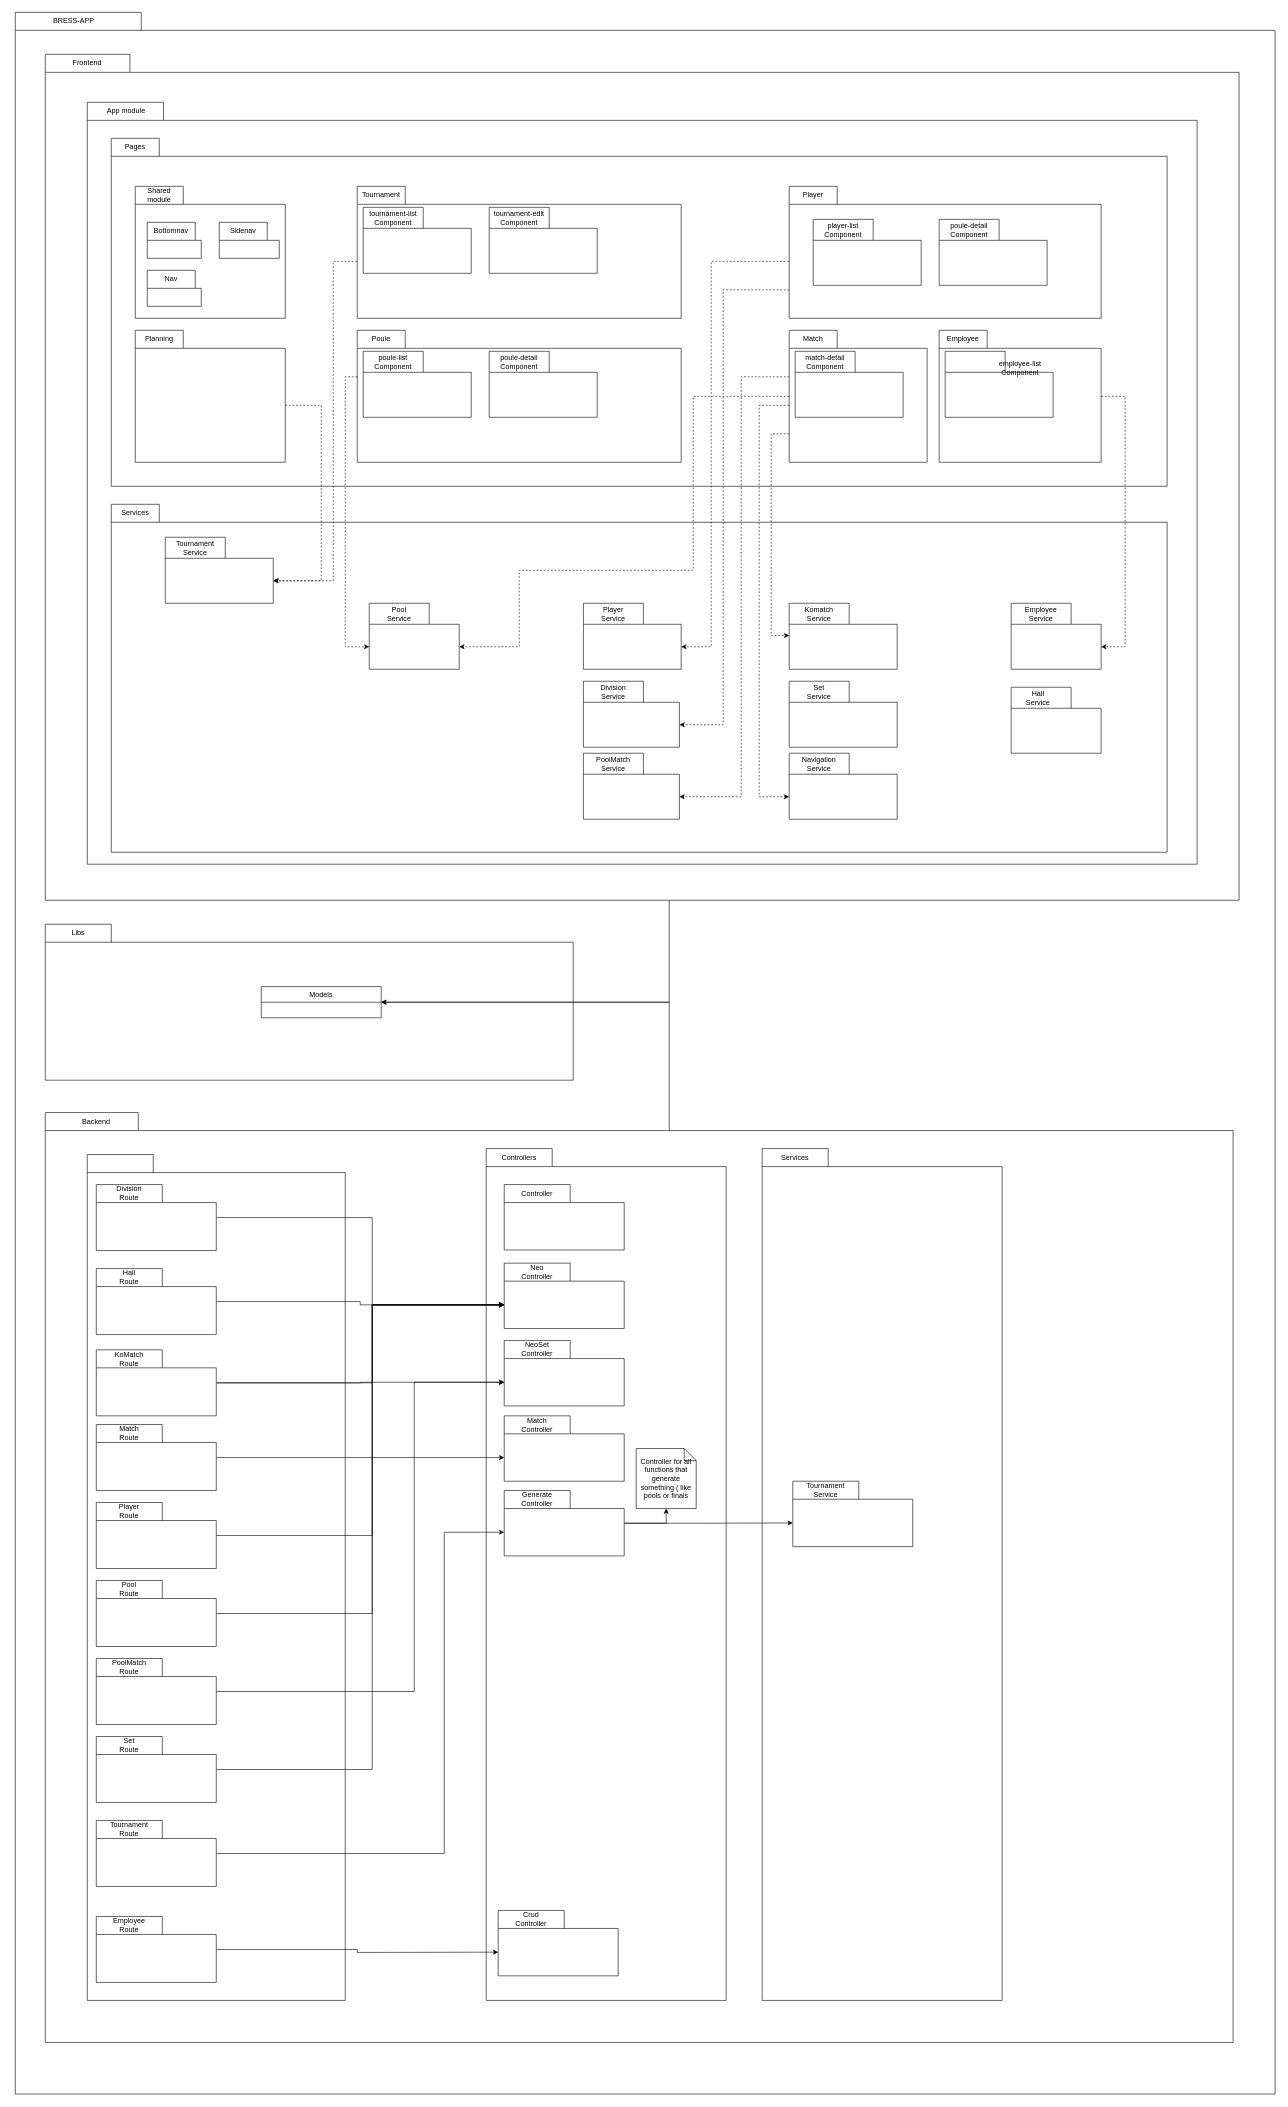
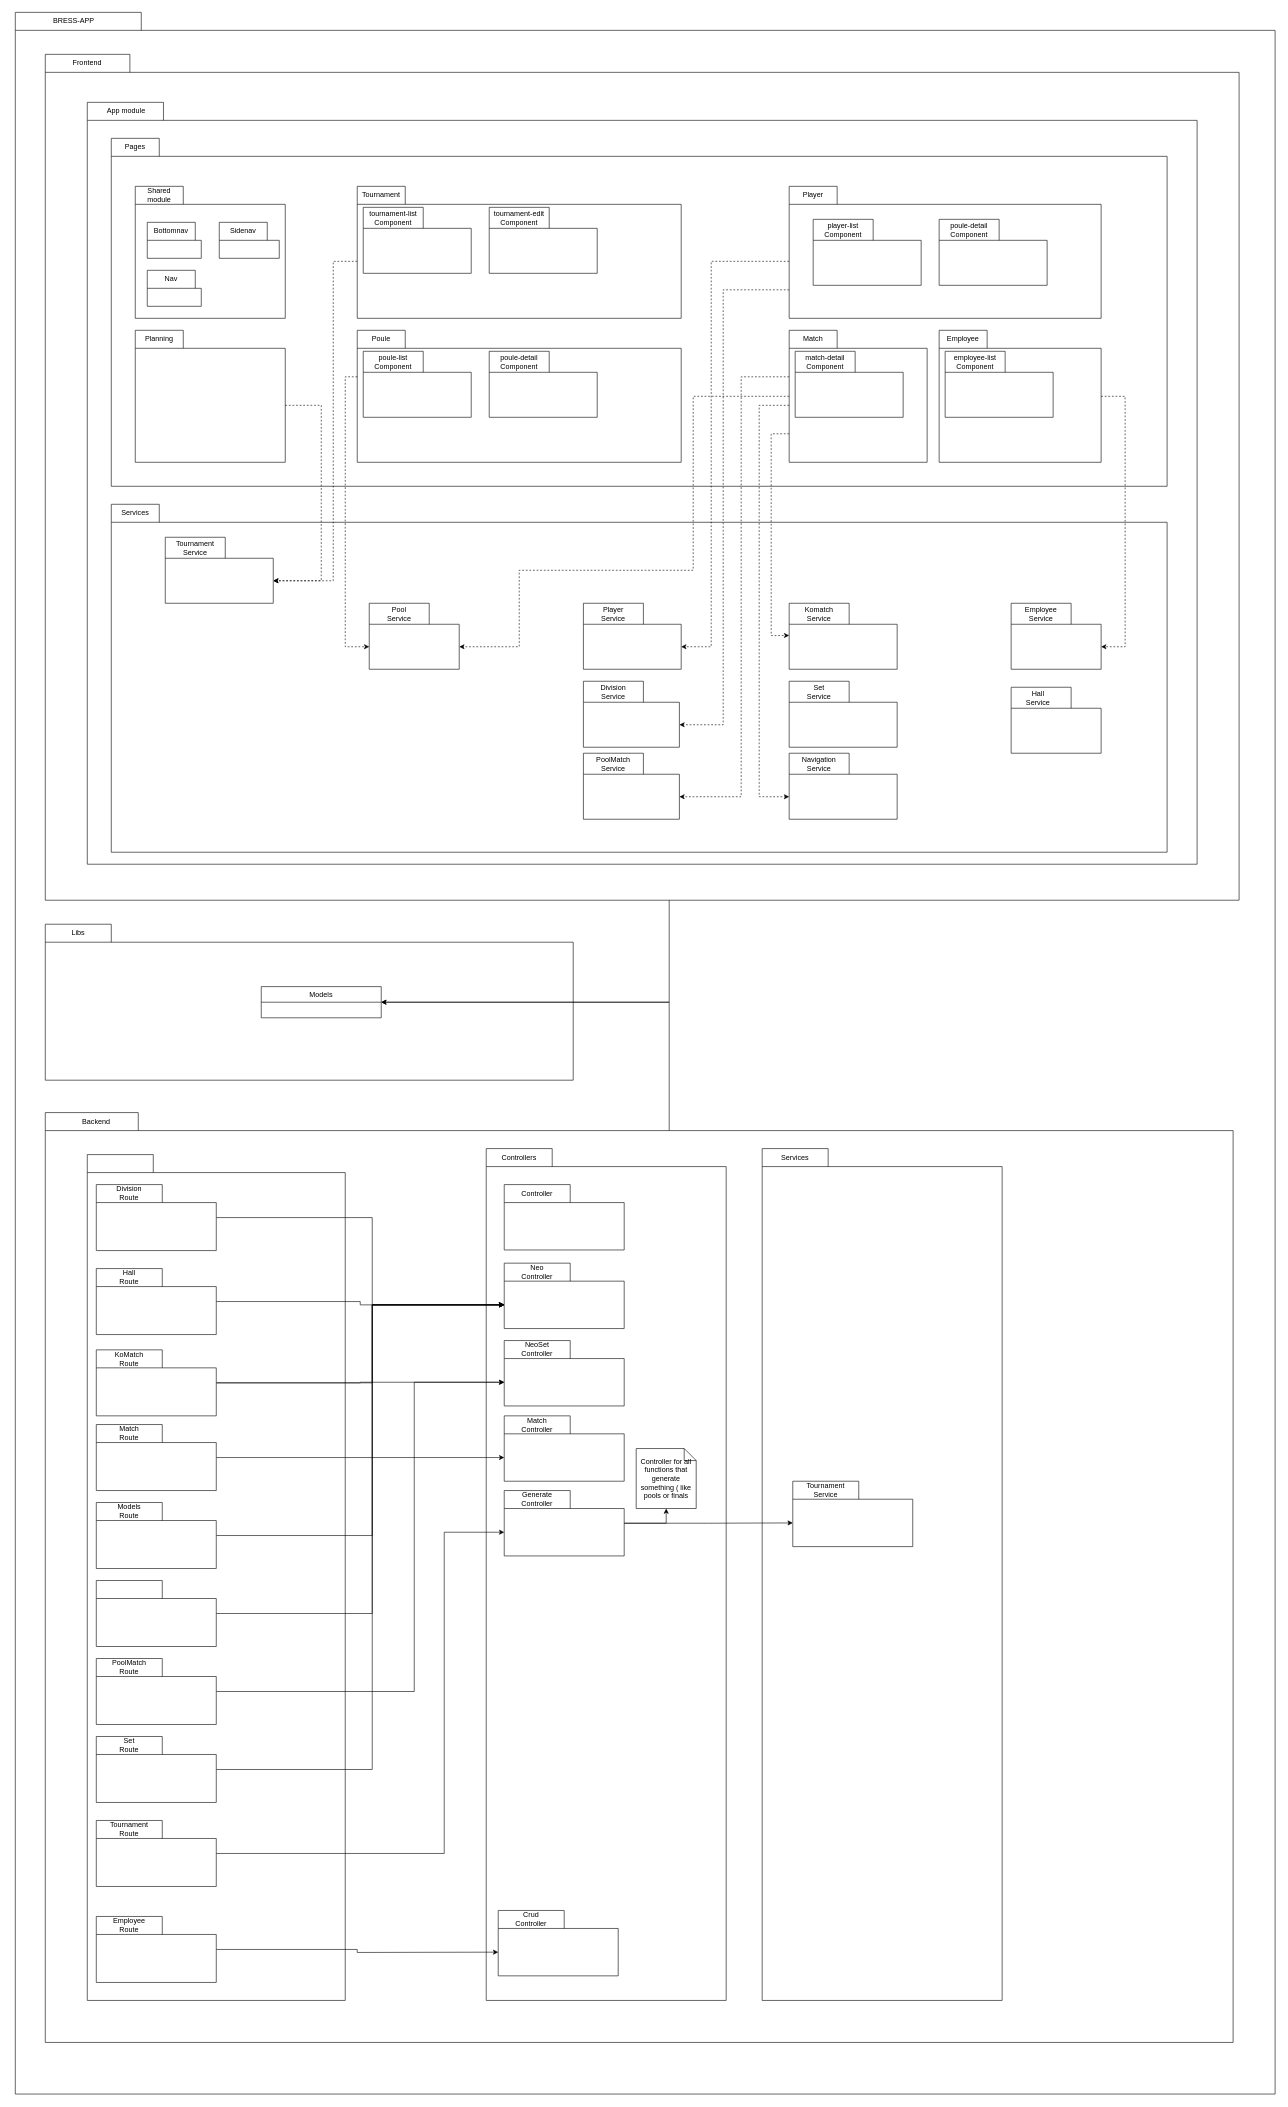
node "employee-list Component": moved (1020, 368) -> (975, 362)
node "Player Route": label "Player Route" -> "Models Route"
node "Pool Route": removed
